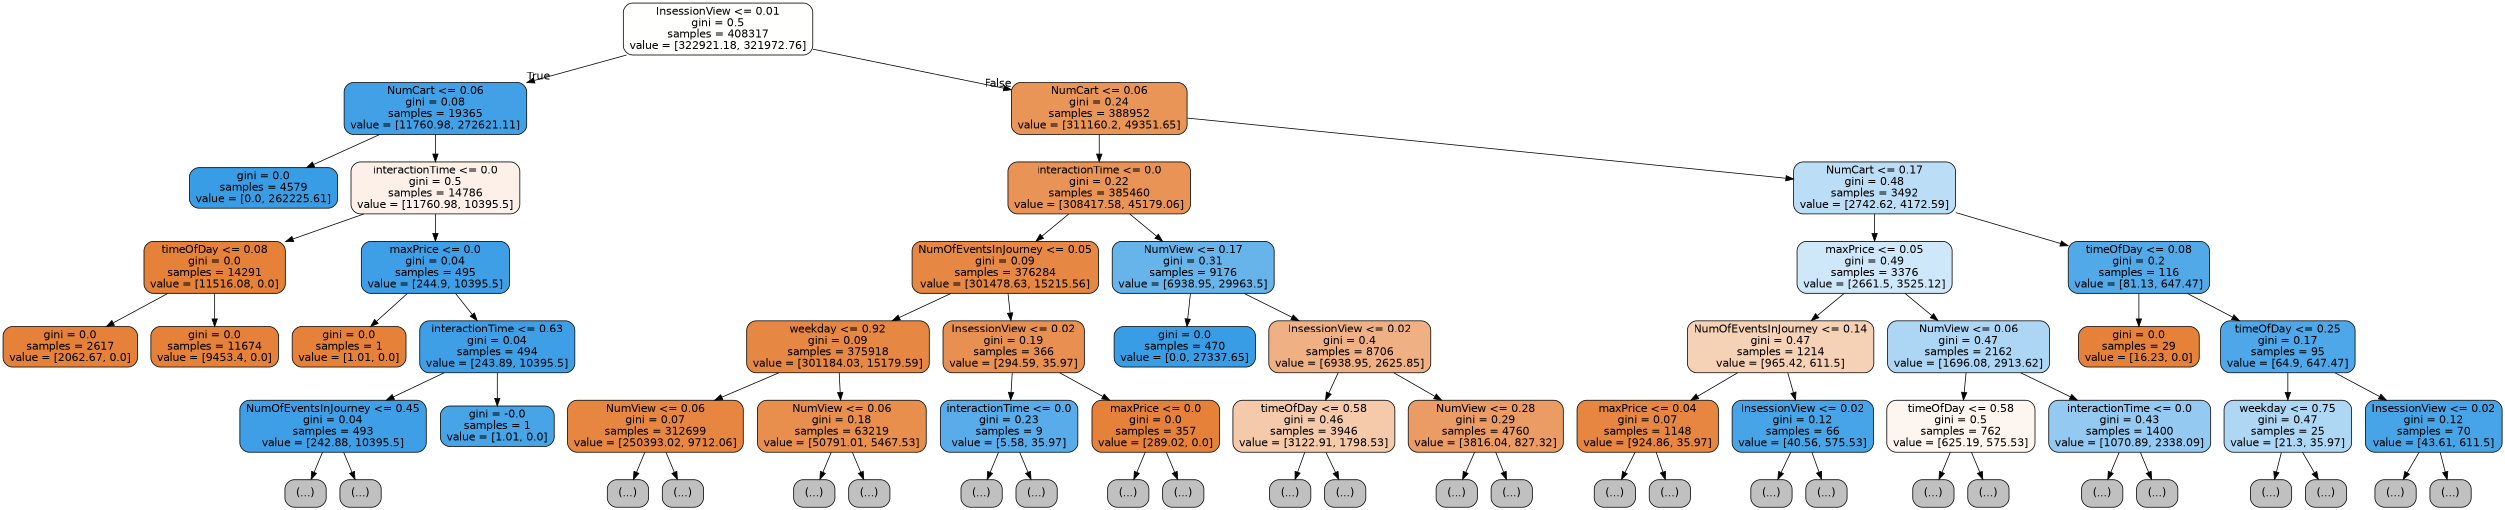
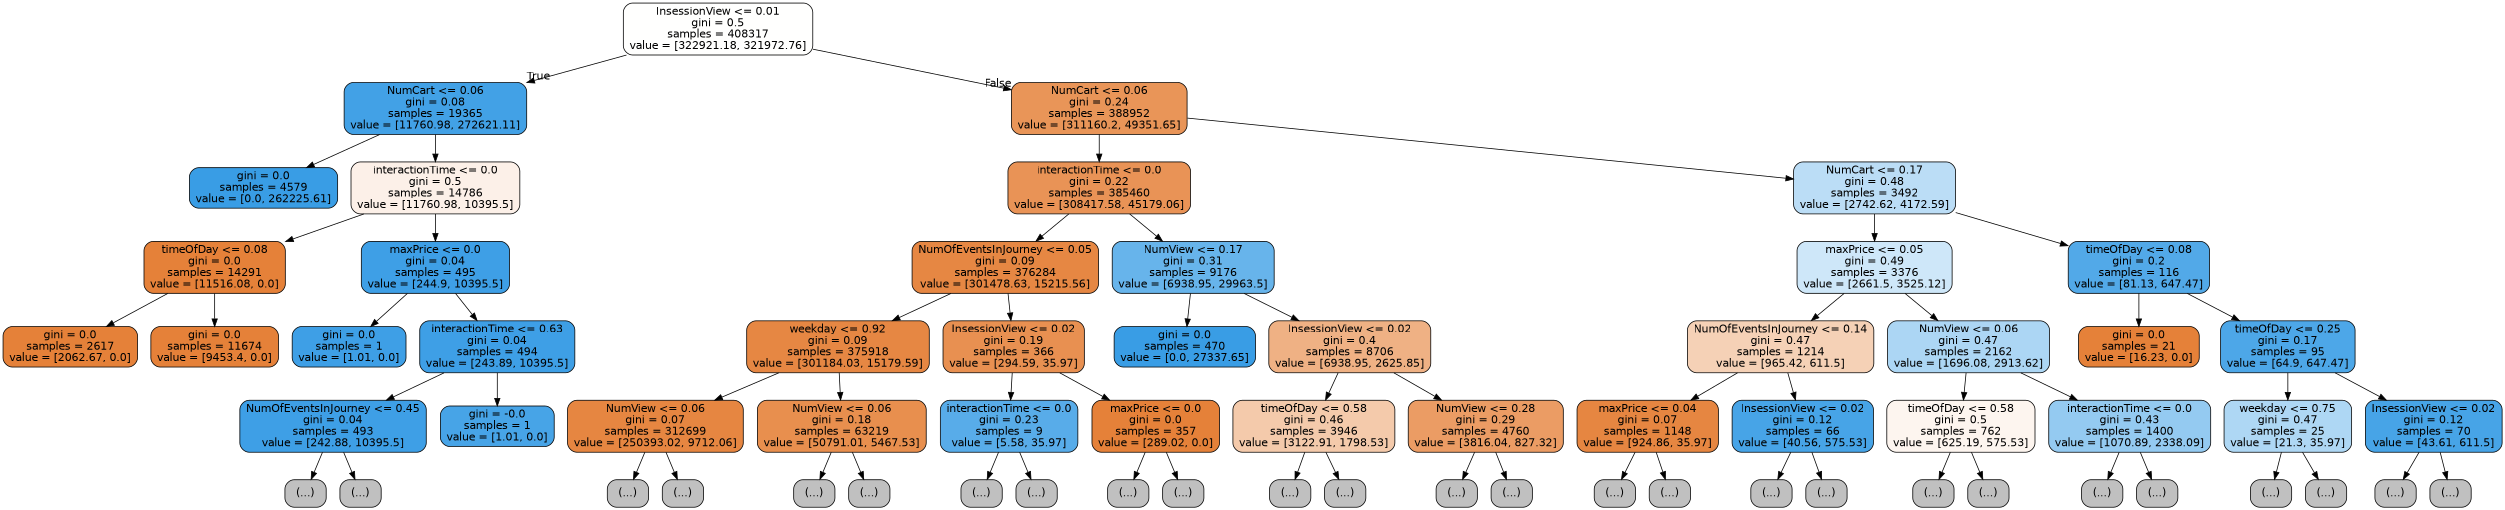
node "gini = 0.0 samples = 1 value = [1.01, 0.0]": fillcolor #e58139 -> #3e9fe6
node "gini = 0.0 samples = 29 value = [16.23, 0.0]": label "gini = 0.0 samples = 29 value = [16.23, 0.0]" -> "gini = 0.0 samples = 21 value = [16.23, 0.0]"
